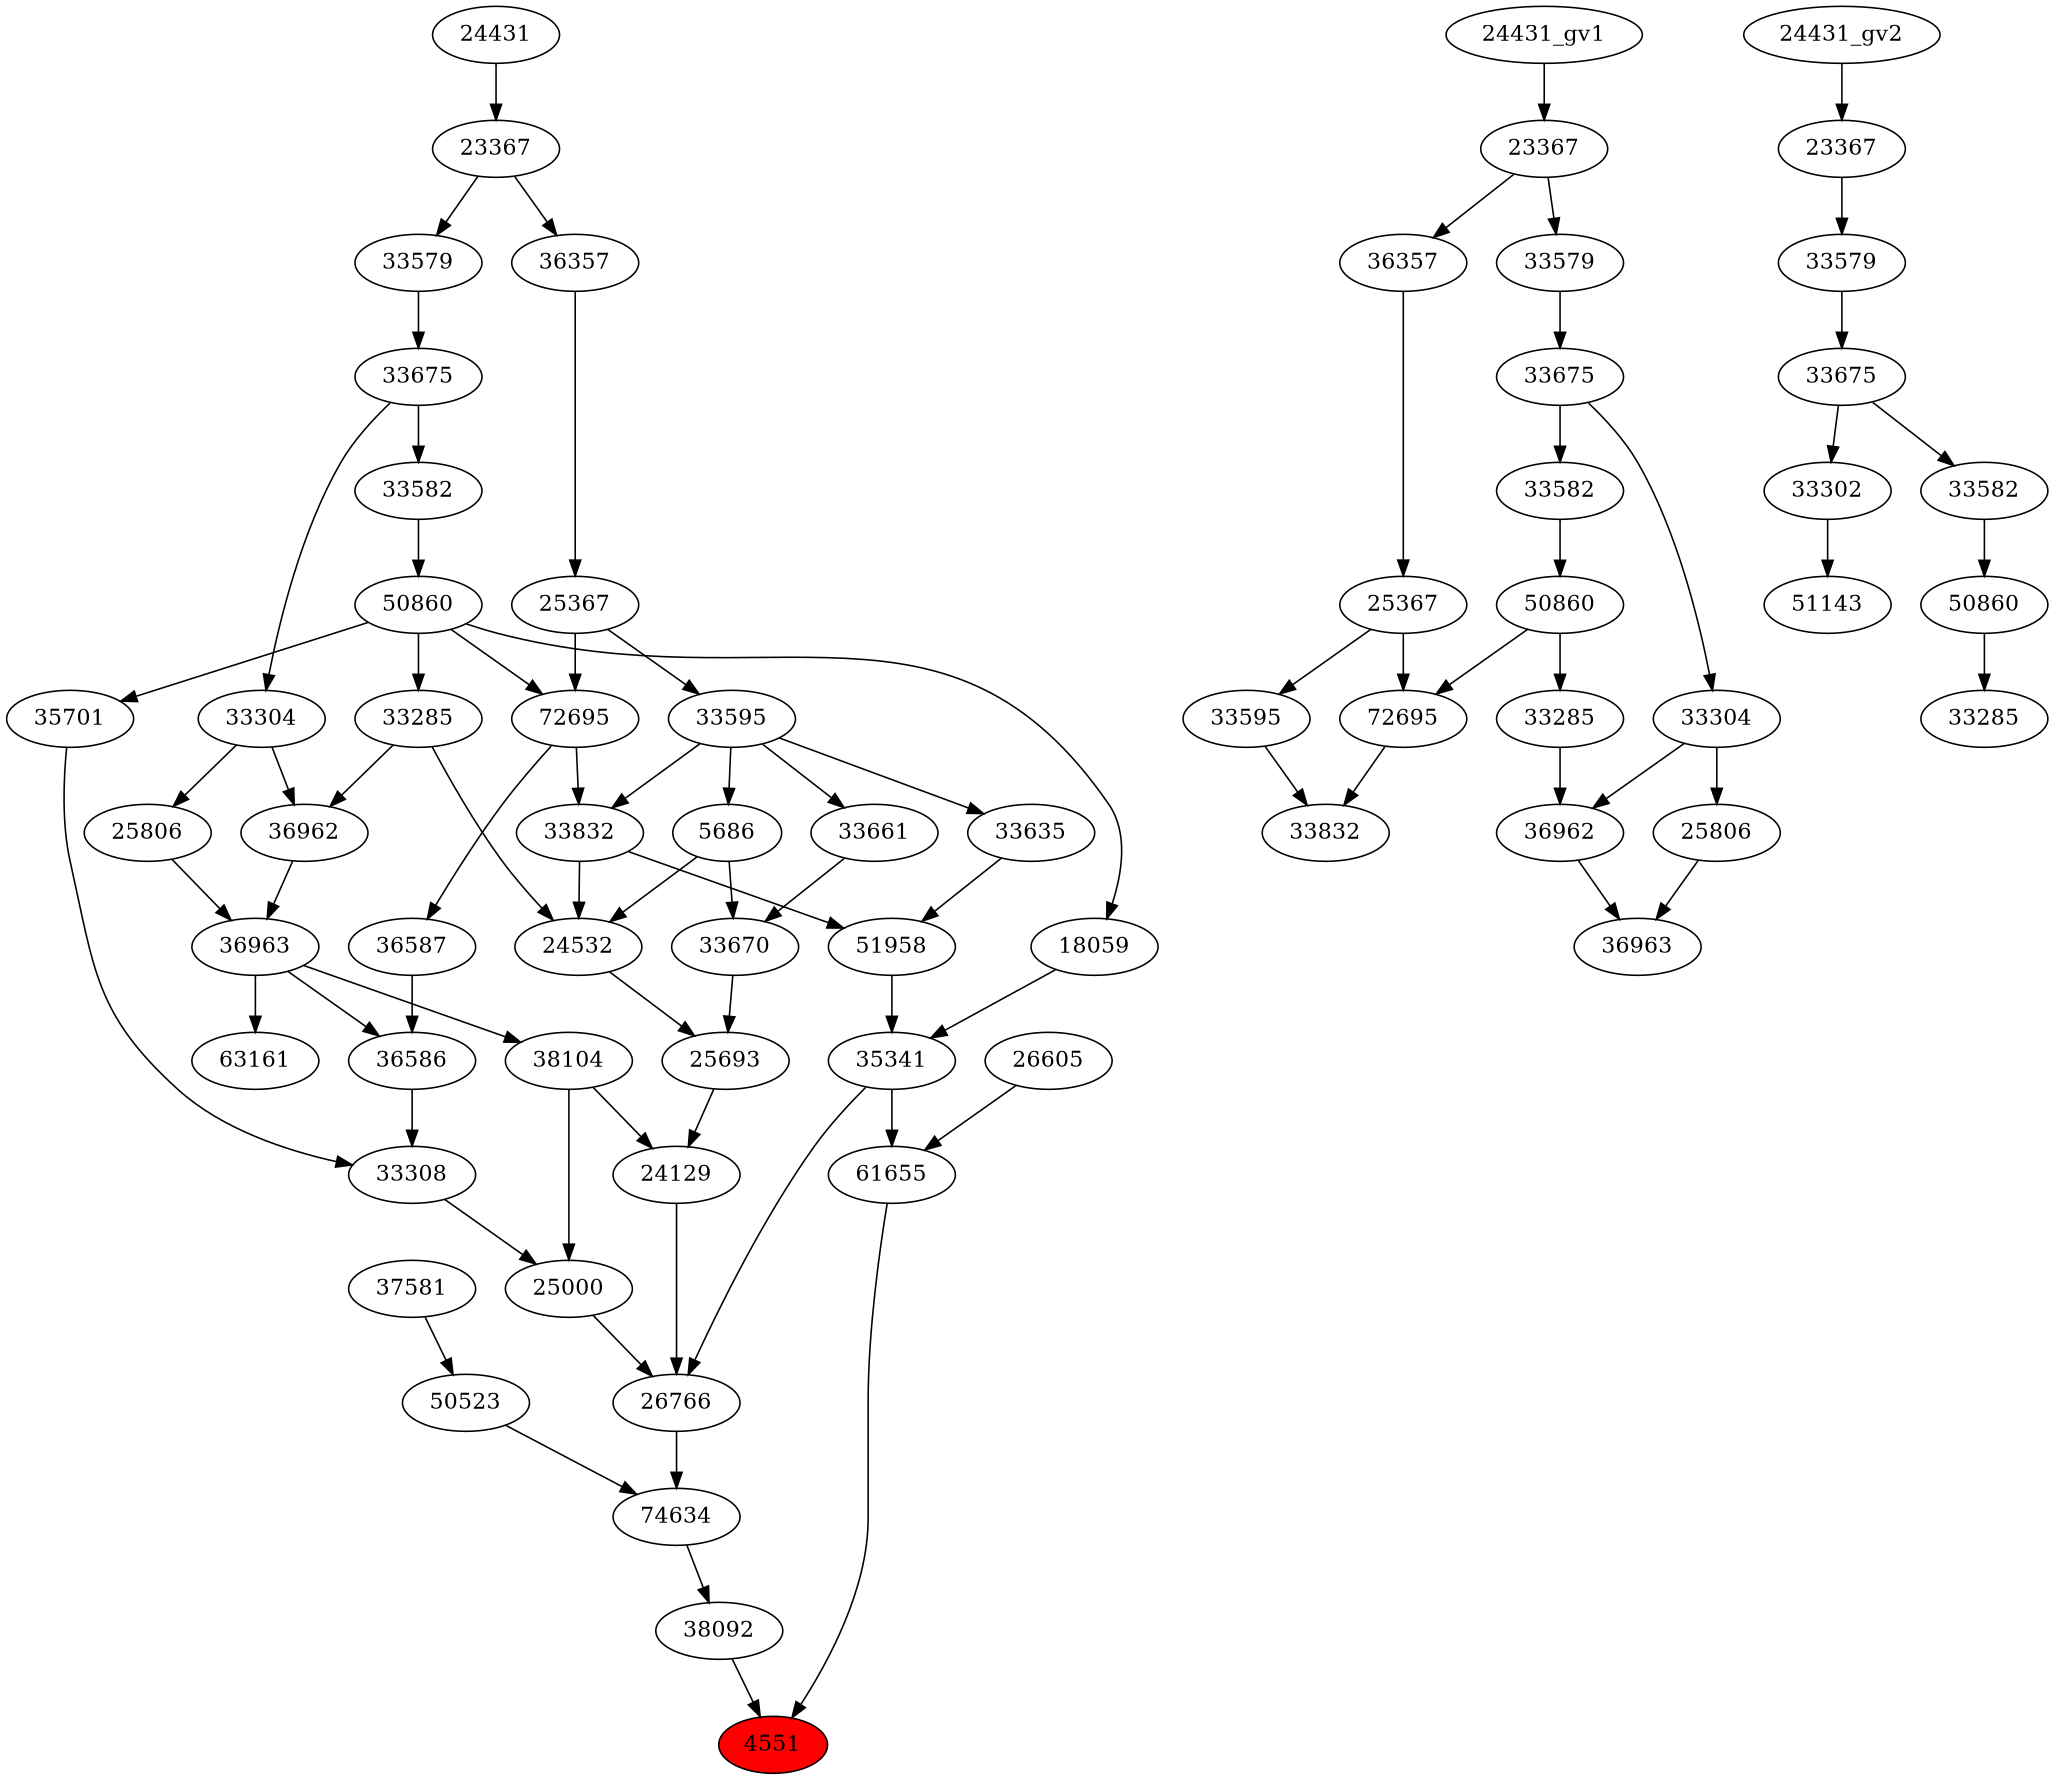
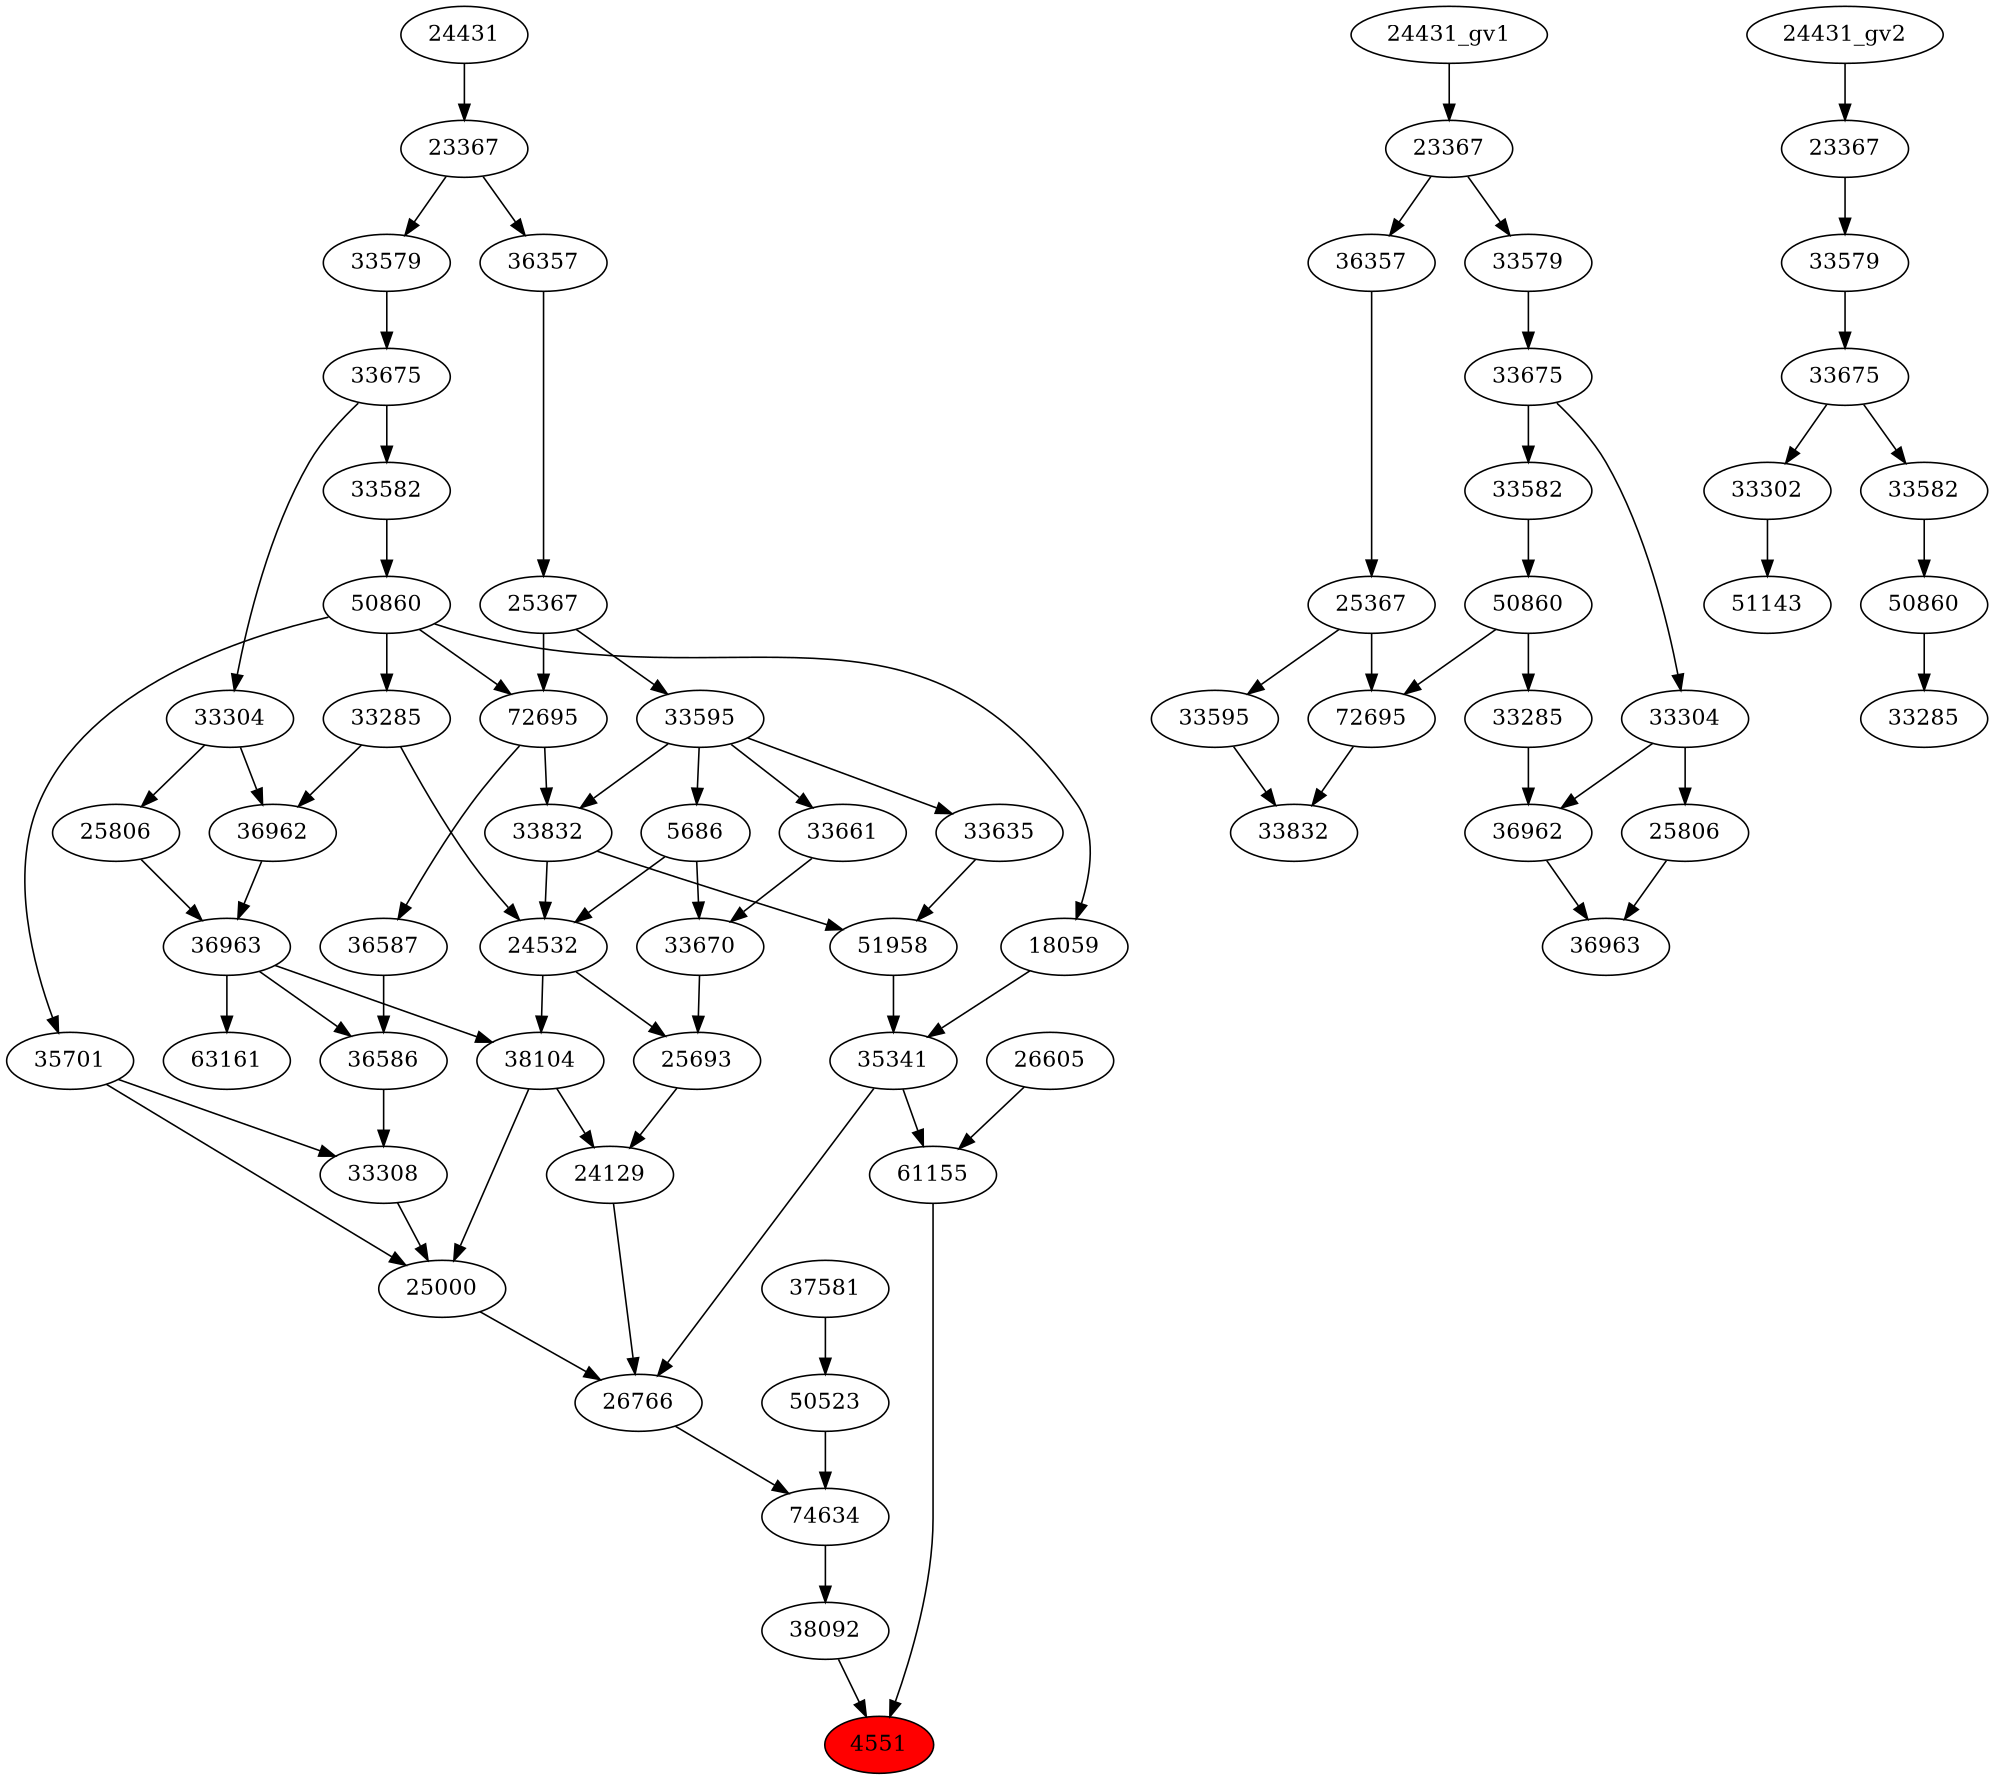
edge "24532" -> "38104": added
edge "35701" -> "25000": added
node "61655": label "61655" -> "61155"
